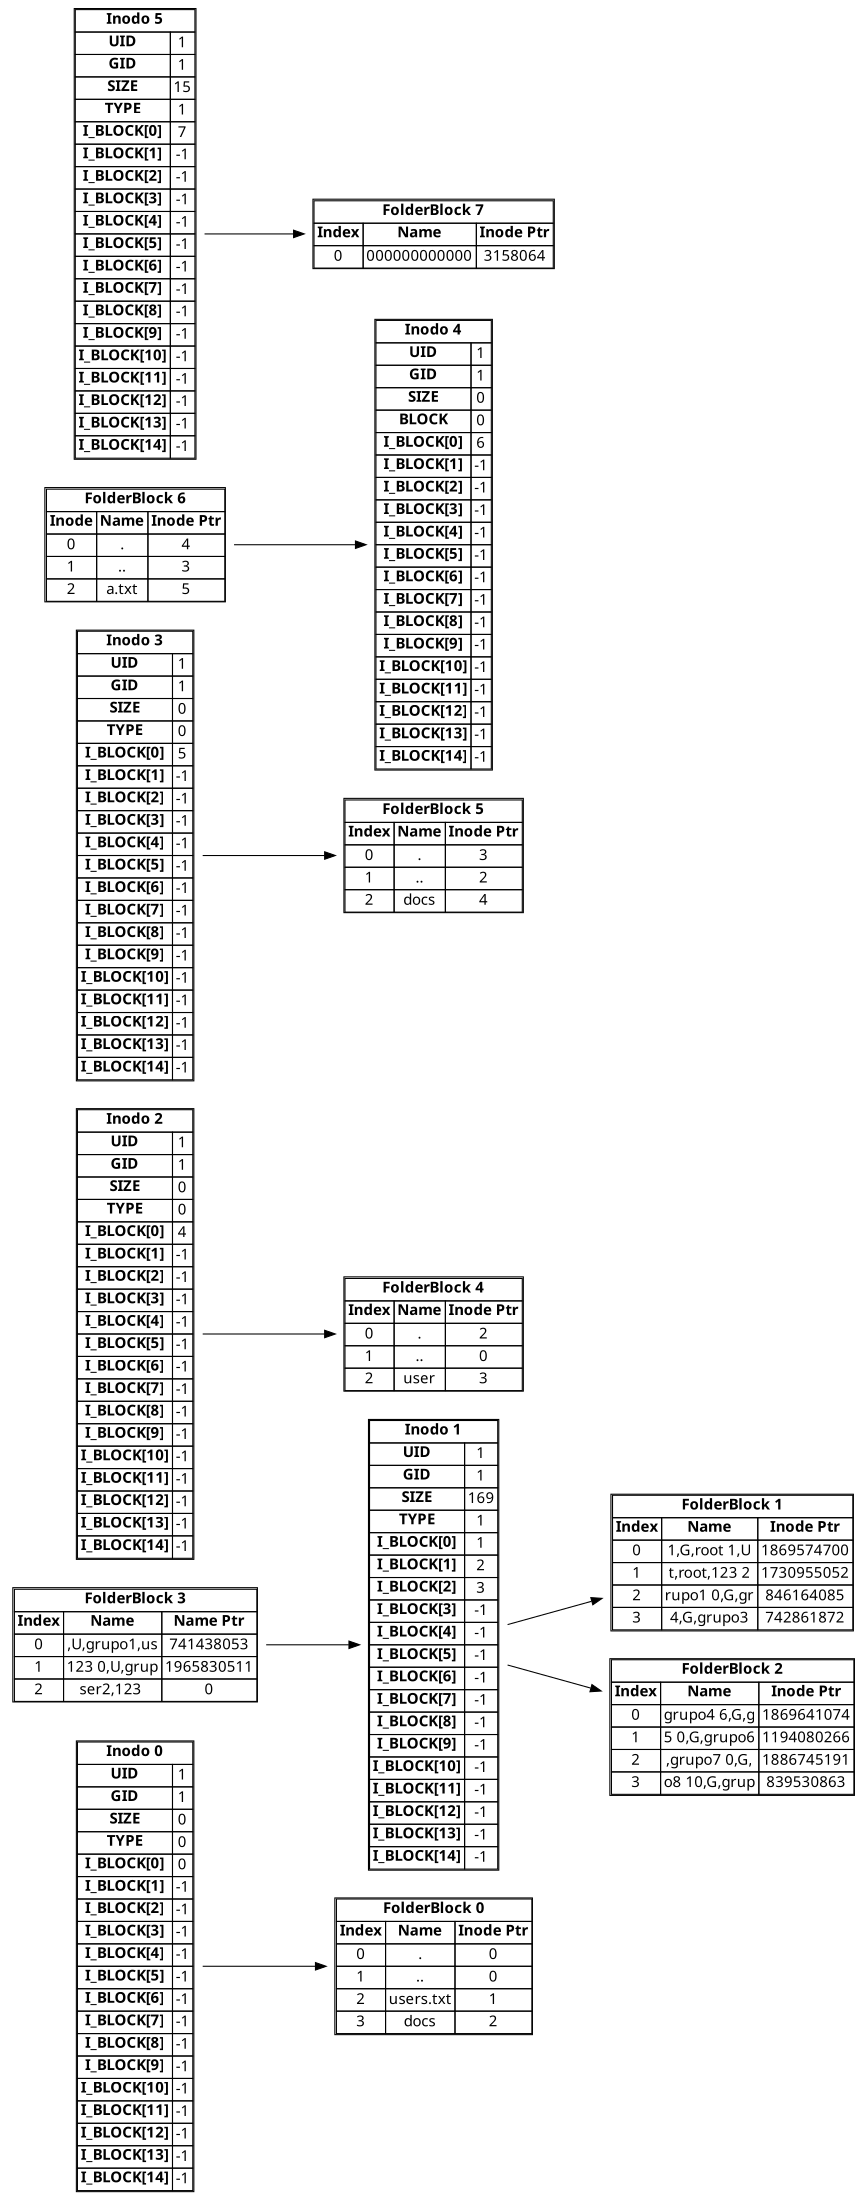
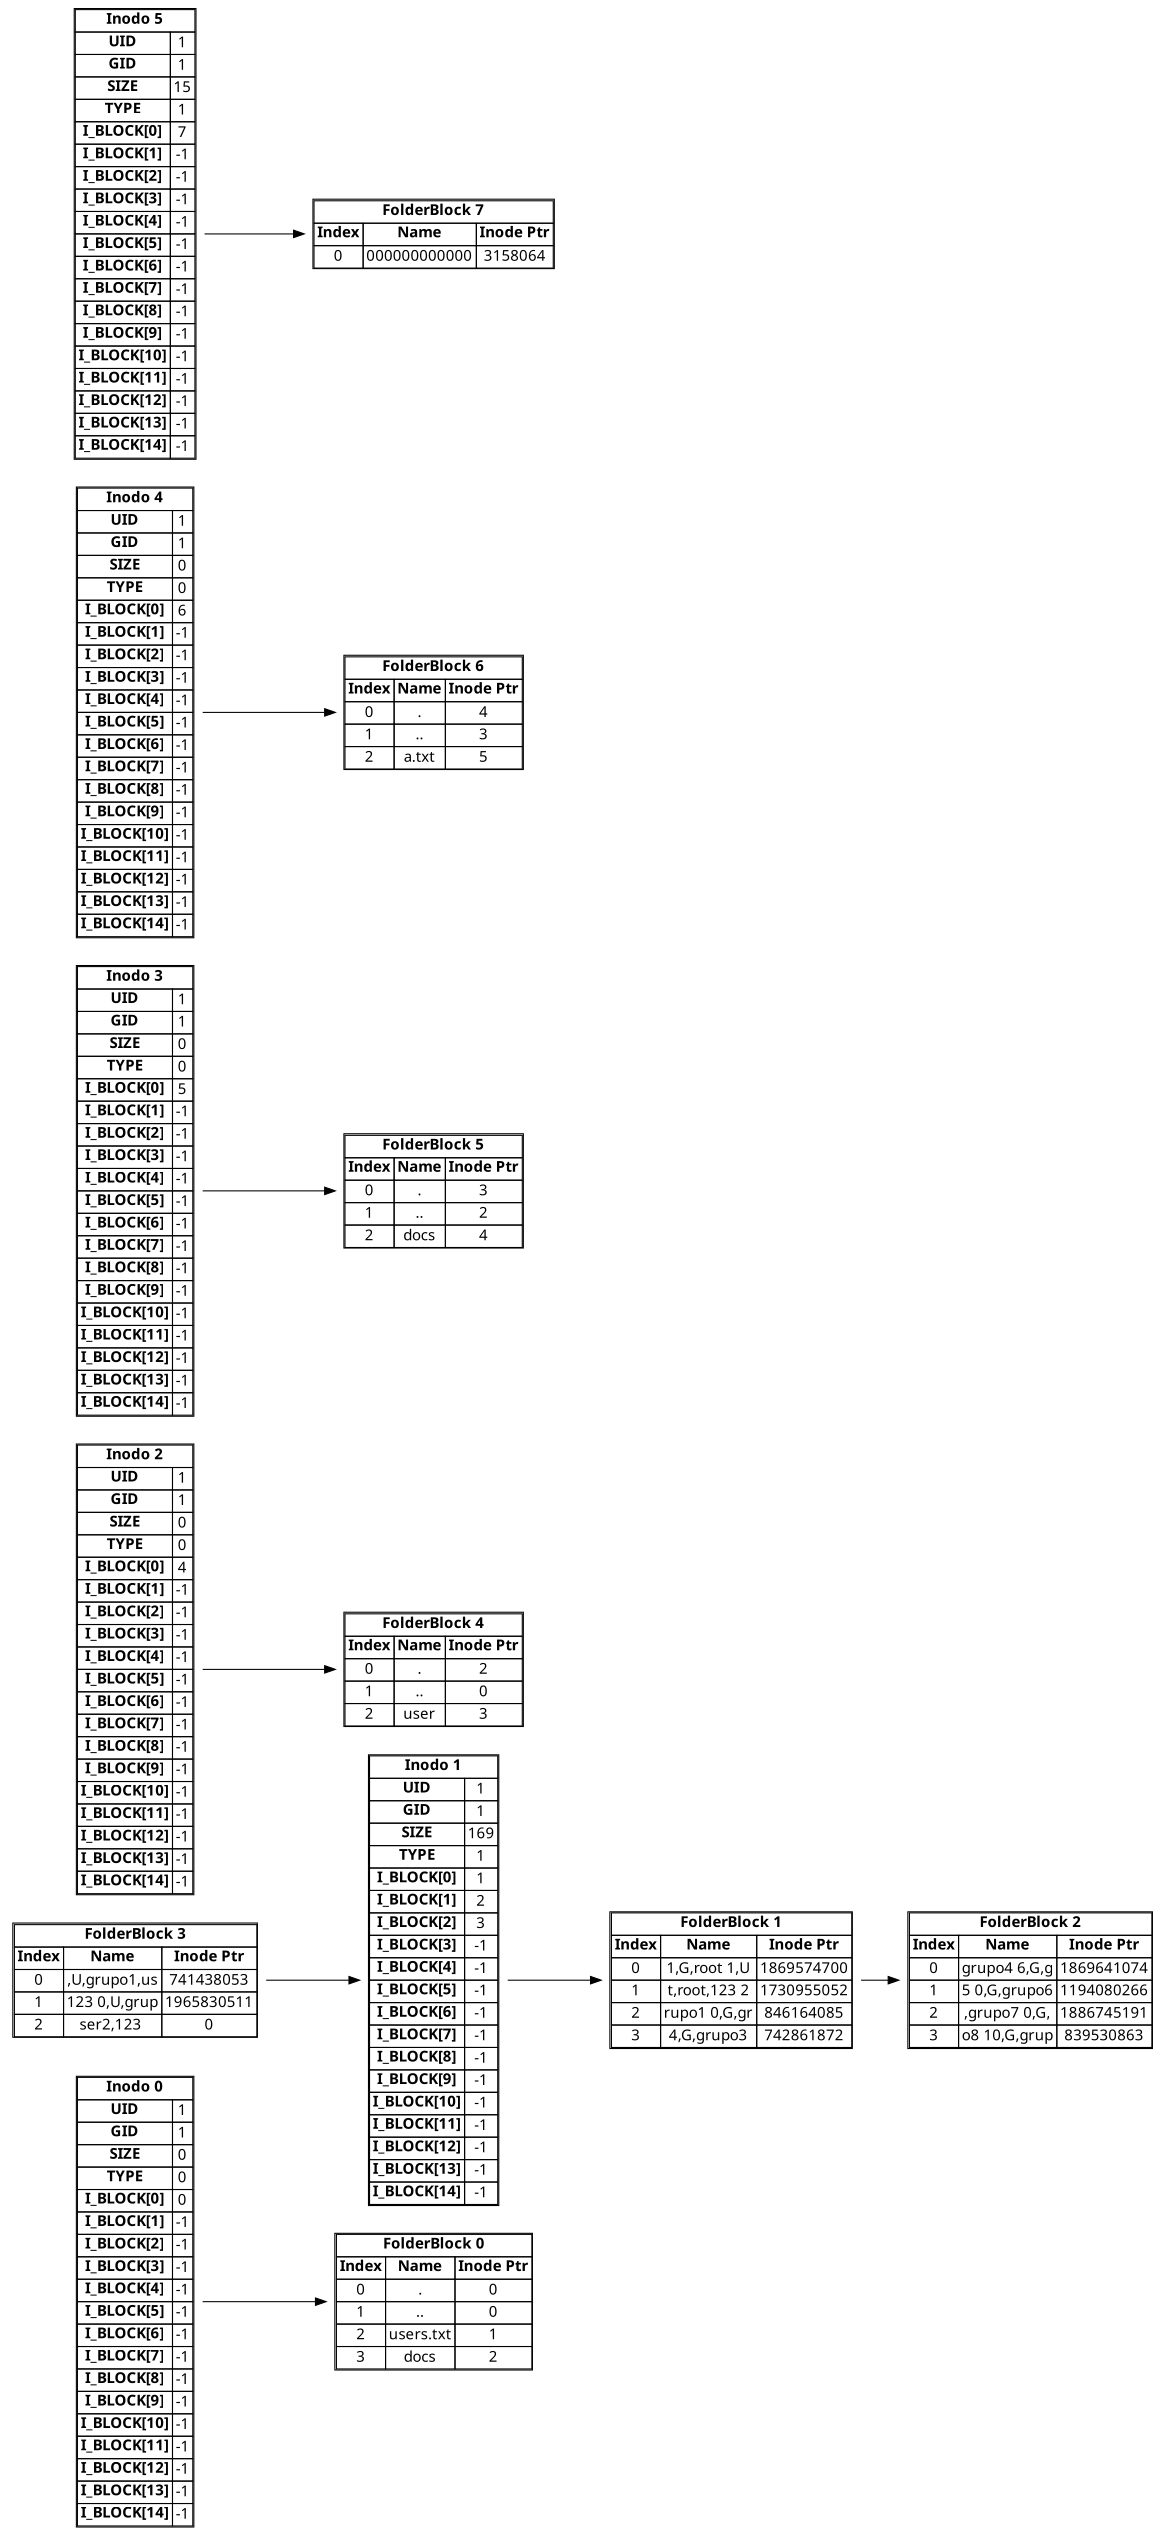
node "Inodo 4": text "BLOCK" -> "TYPE"
node "FolderBlock 6": text "Inode" -> "Index"
edge "FolderBlock 6" -> "Inodo 4": reversed
node "FolderBlock 3": text "Name Ptr" -> "Inode Ptr"
edge "Inodo 1" -> "FolderBlock 2": now "FolderBlock 1" -> "FolderBlock 2"
